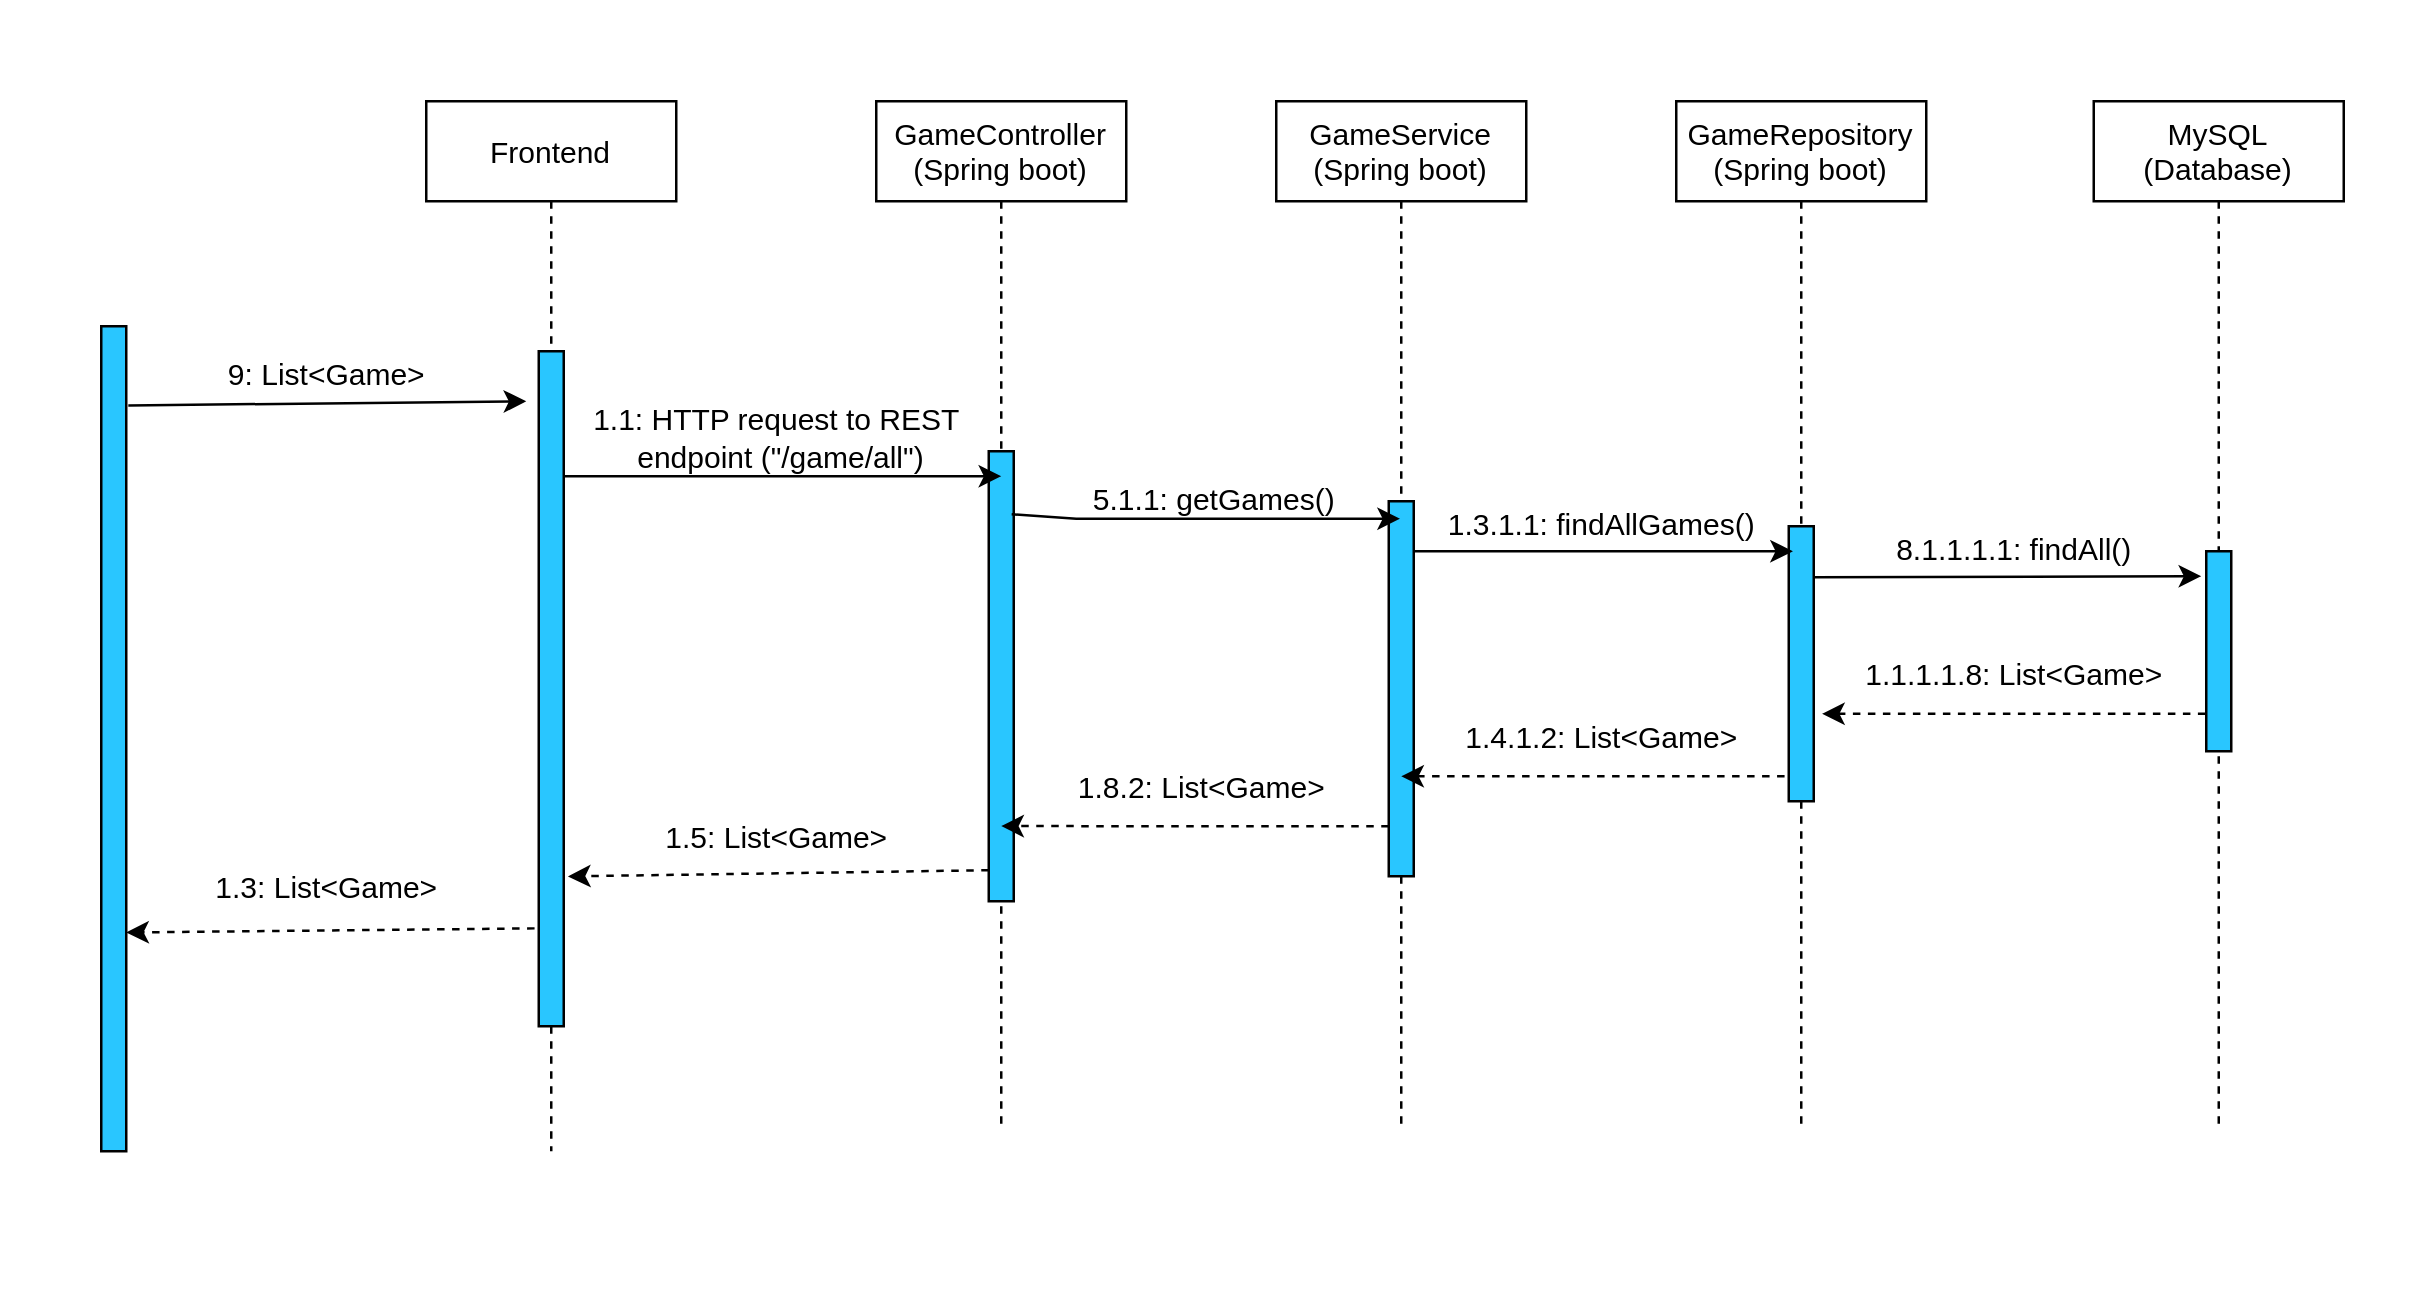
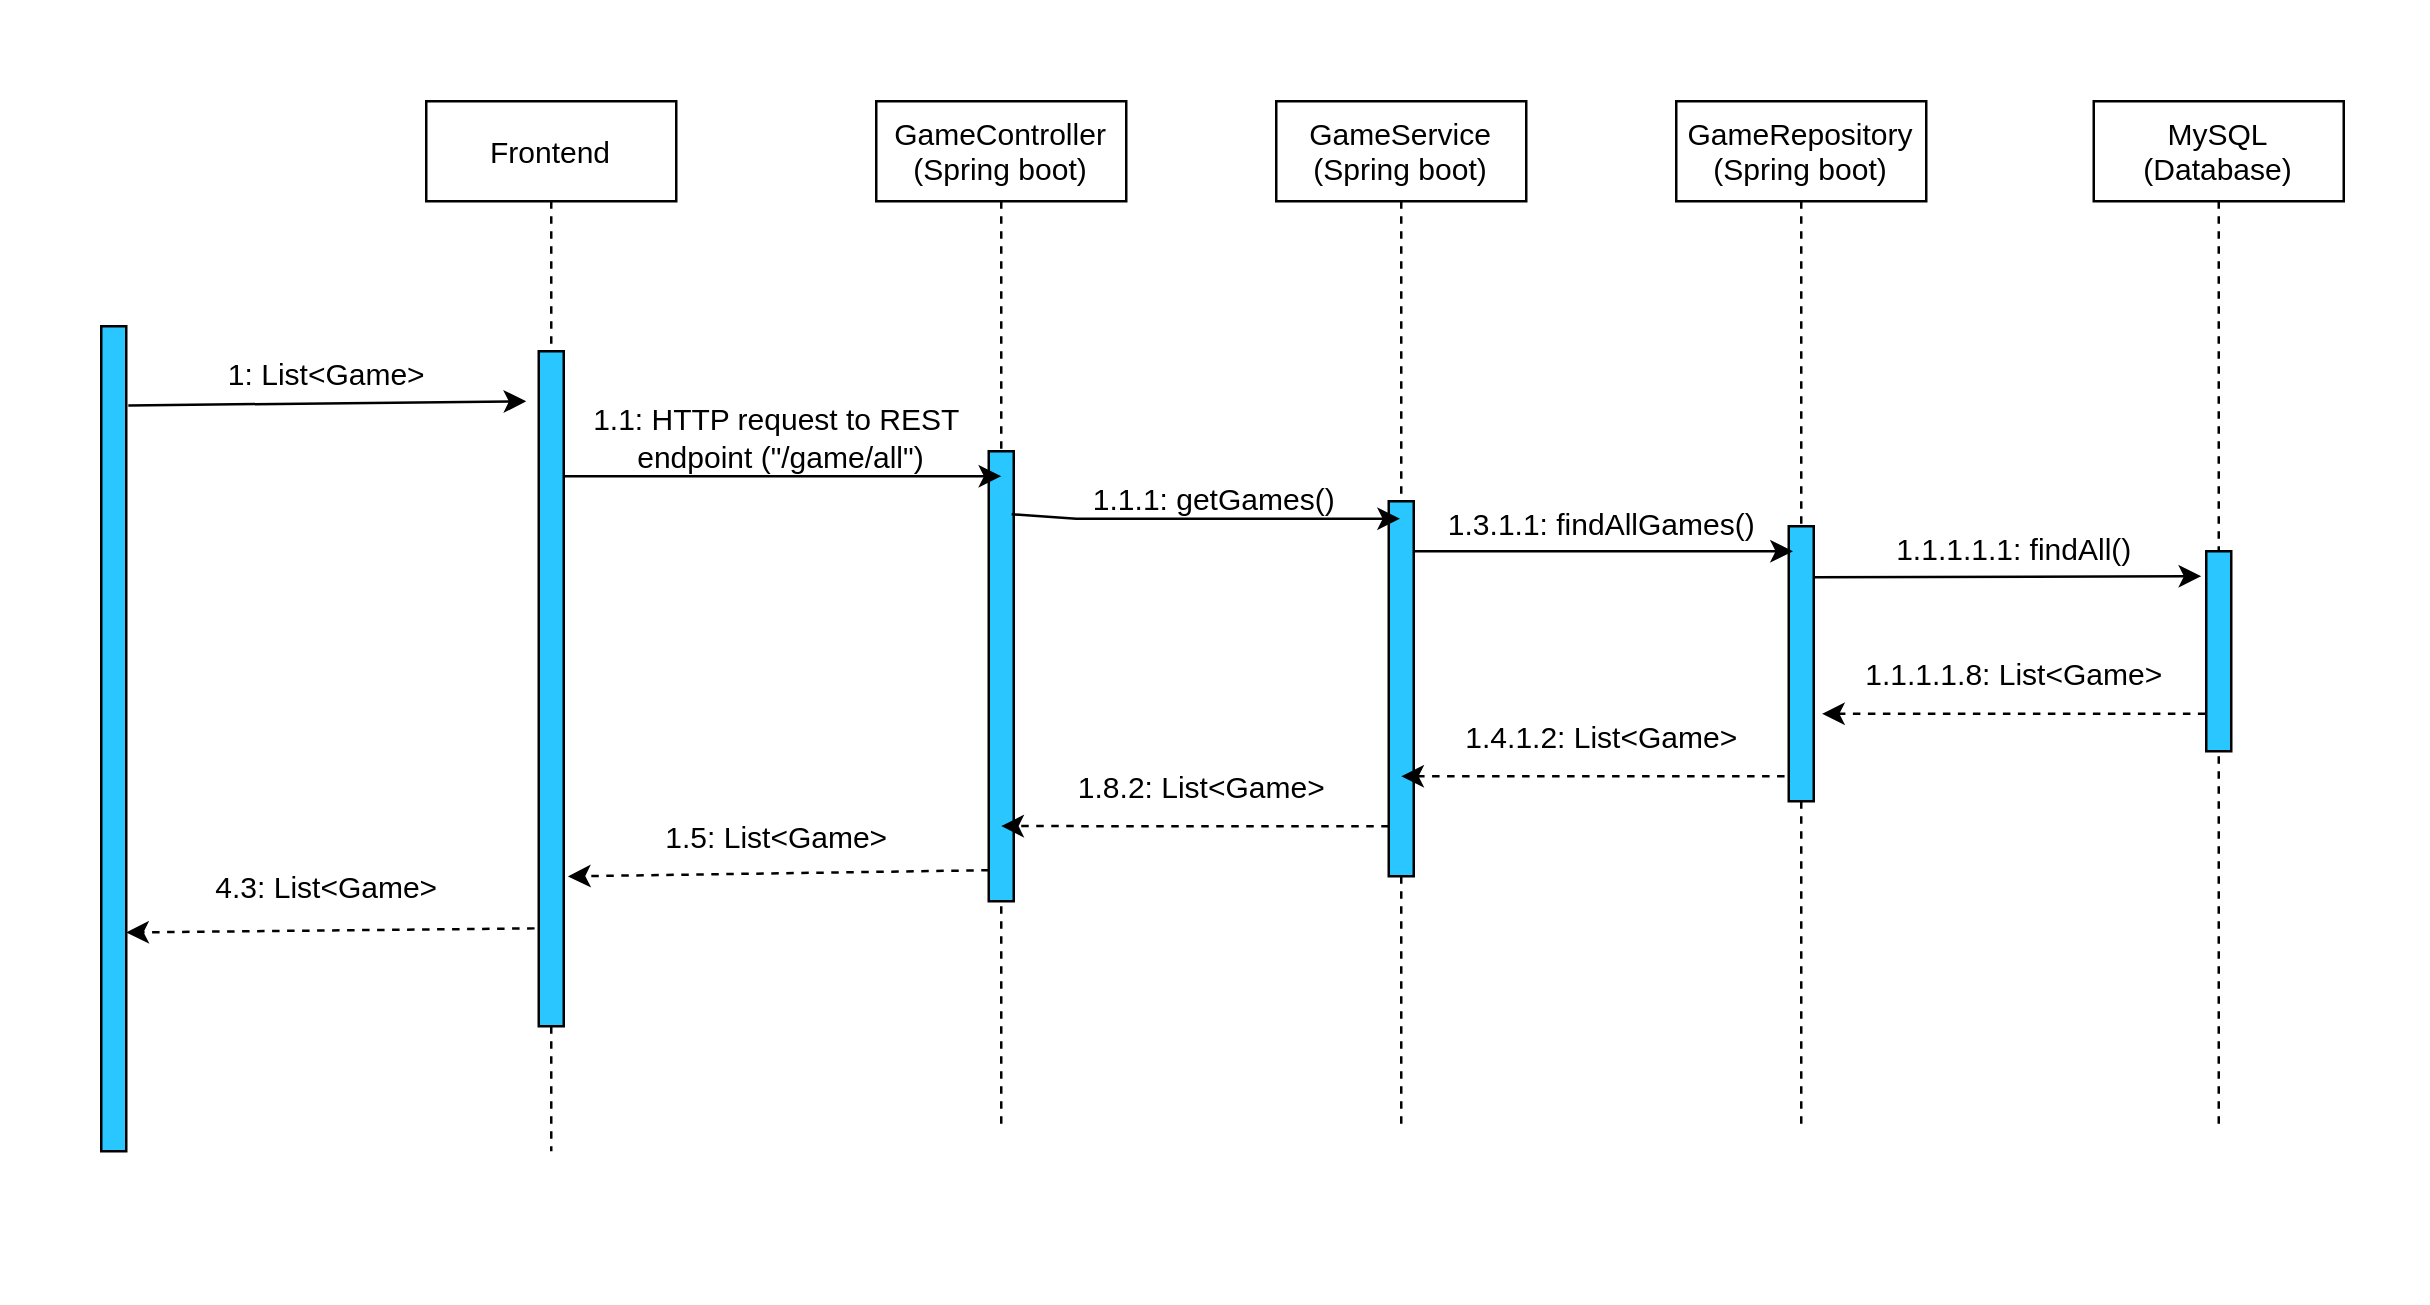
node "9: List<Game>": label "9: List<Game>" -> "1: List<Game>"
node "5.1.1: getGames()": label "5.1.1: getGames()" -> "1.1.1: getGames()"
node "8.1.1.1.1: findAll()": label "8.1.1.1.1: findAll()" -> "1.1.1.1.1: findAll()"
node "1.3: List<Game>": label "1.3: List<Game>" -> "4.3: List<Game>"
